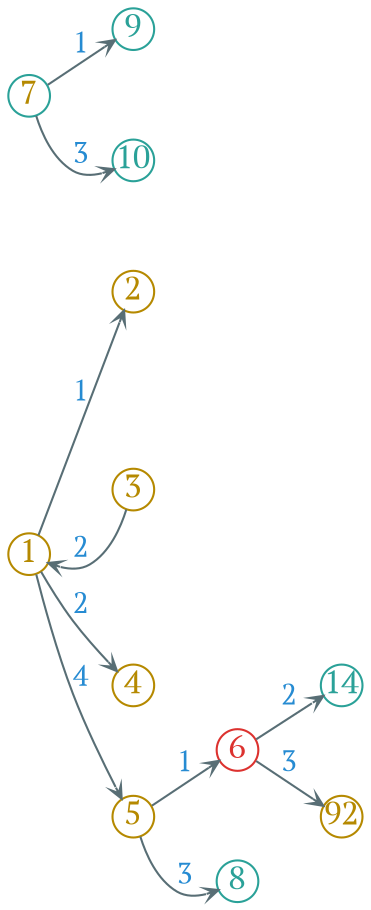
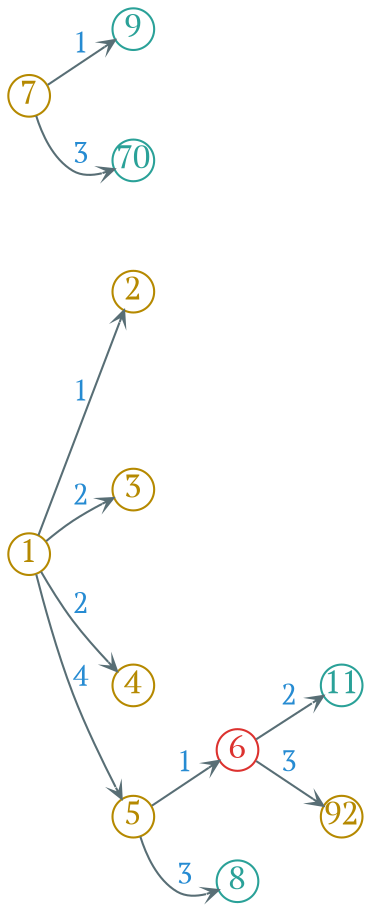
node "7": color #2aa198 -> #b58900
node "10": label "10" -> "70"
edge "3" -> "1": reversed
node "14": label "14" -> "11"
